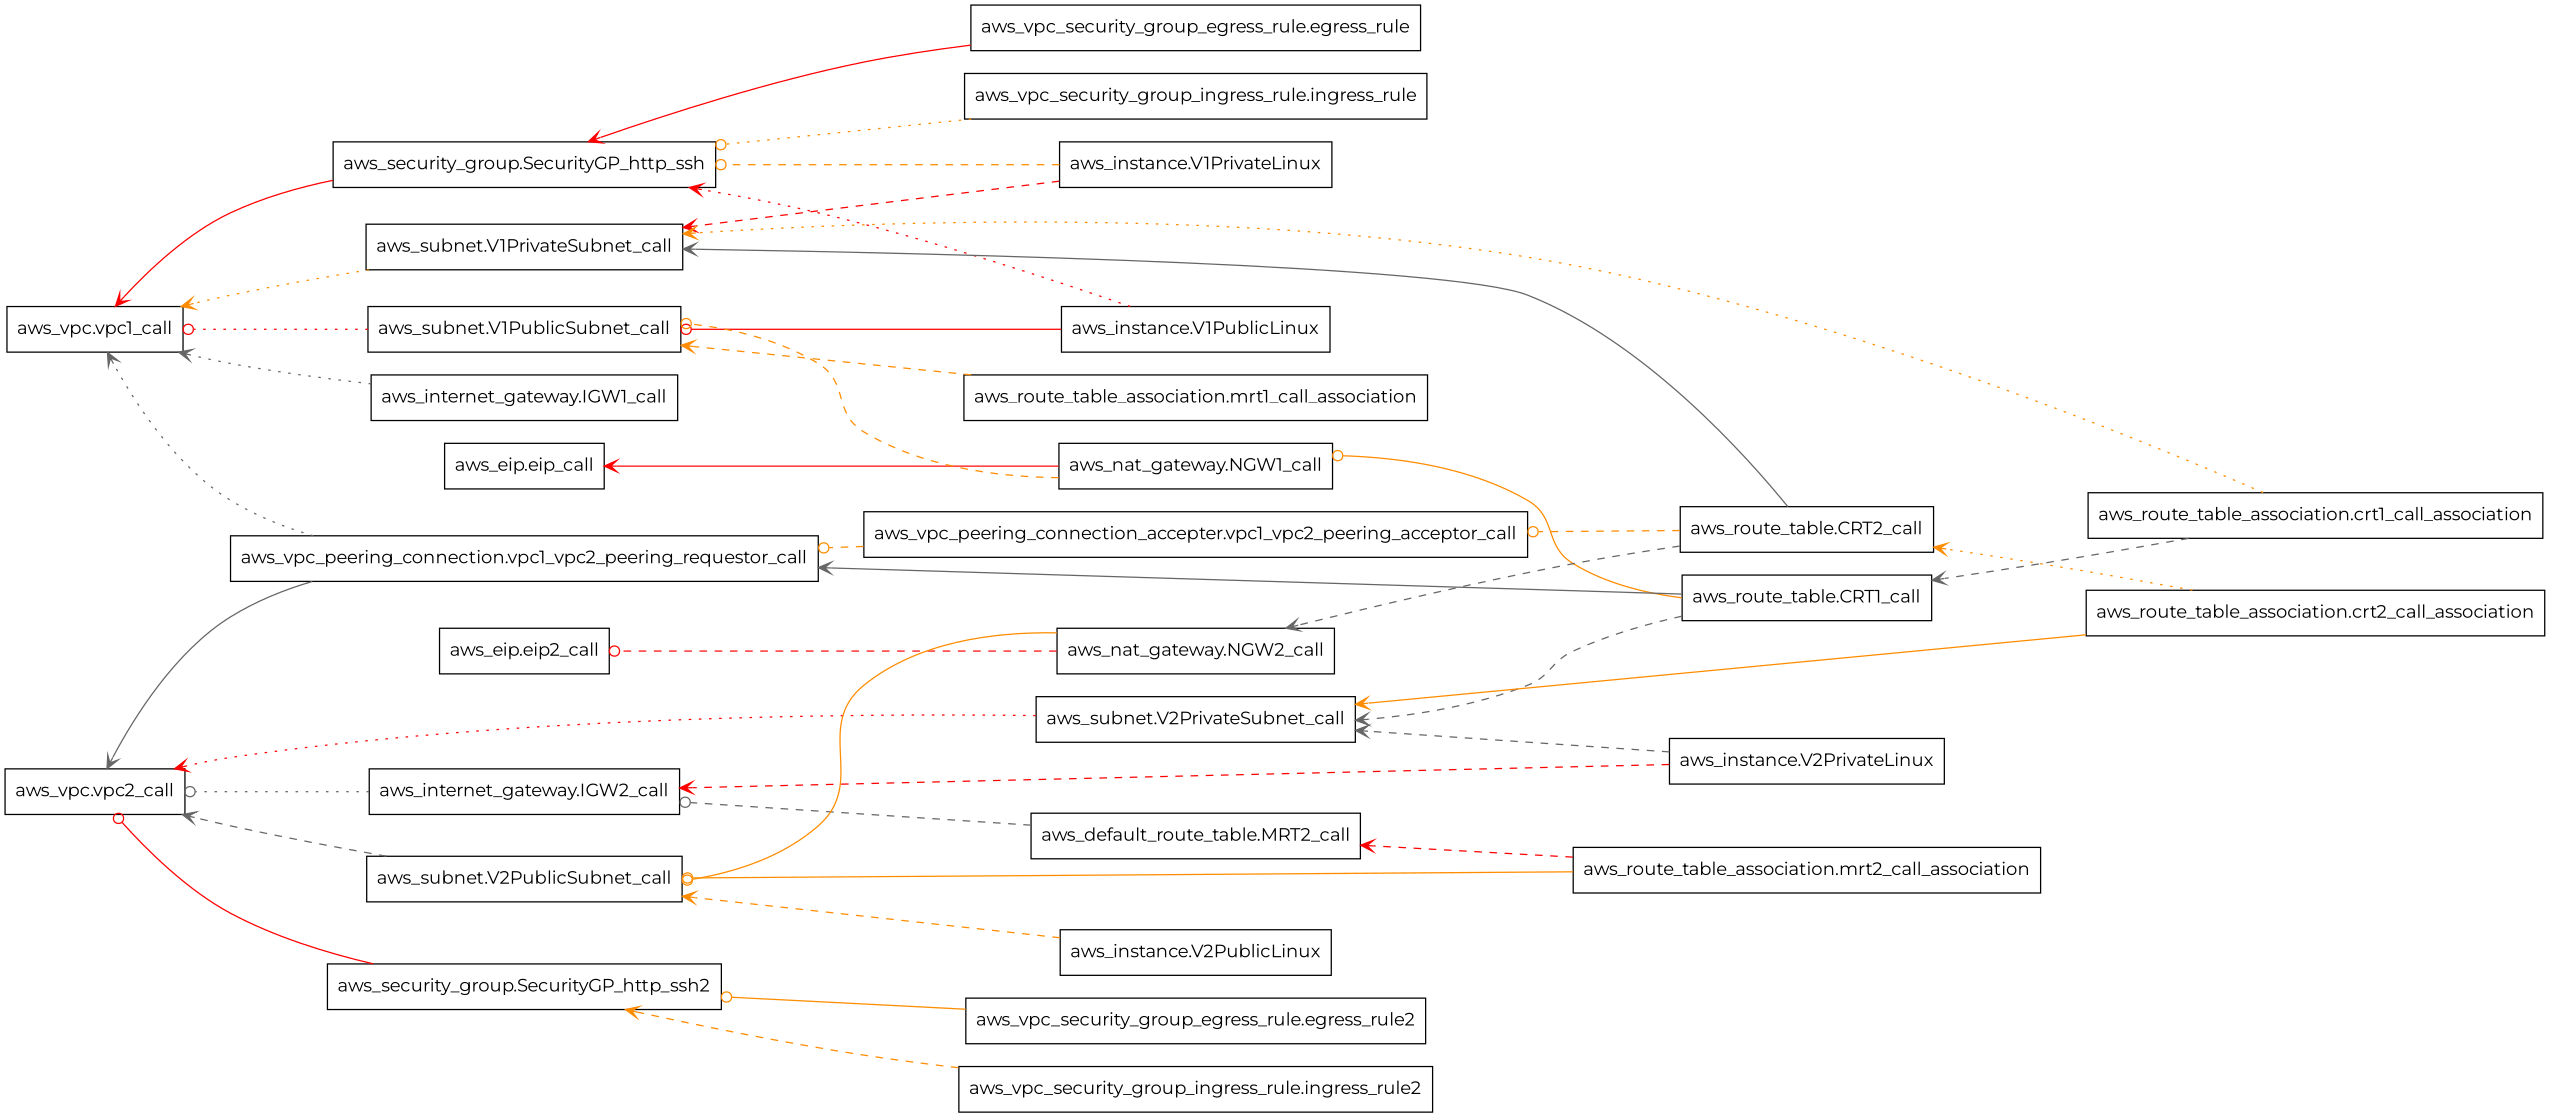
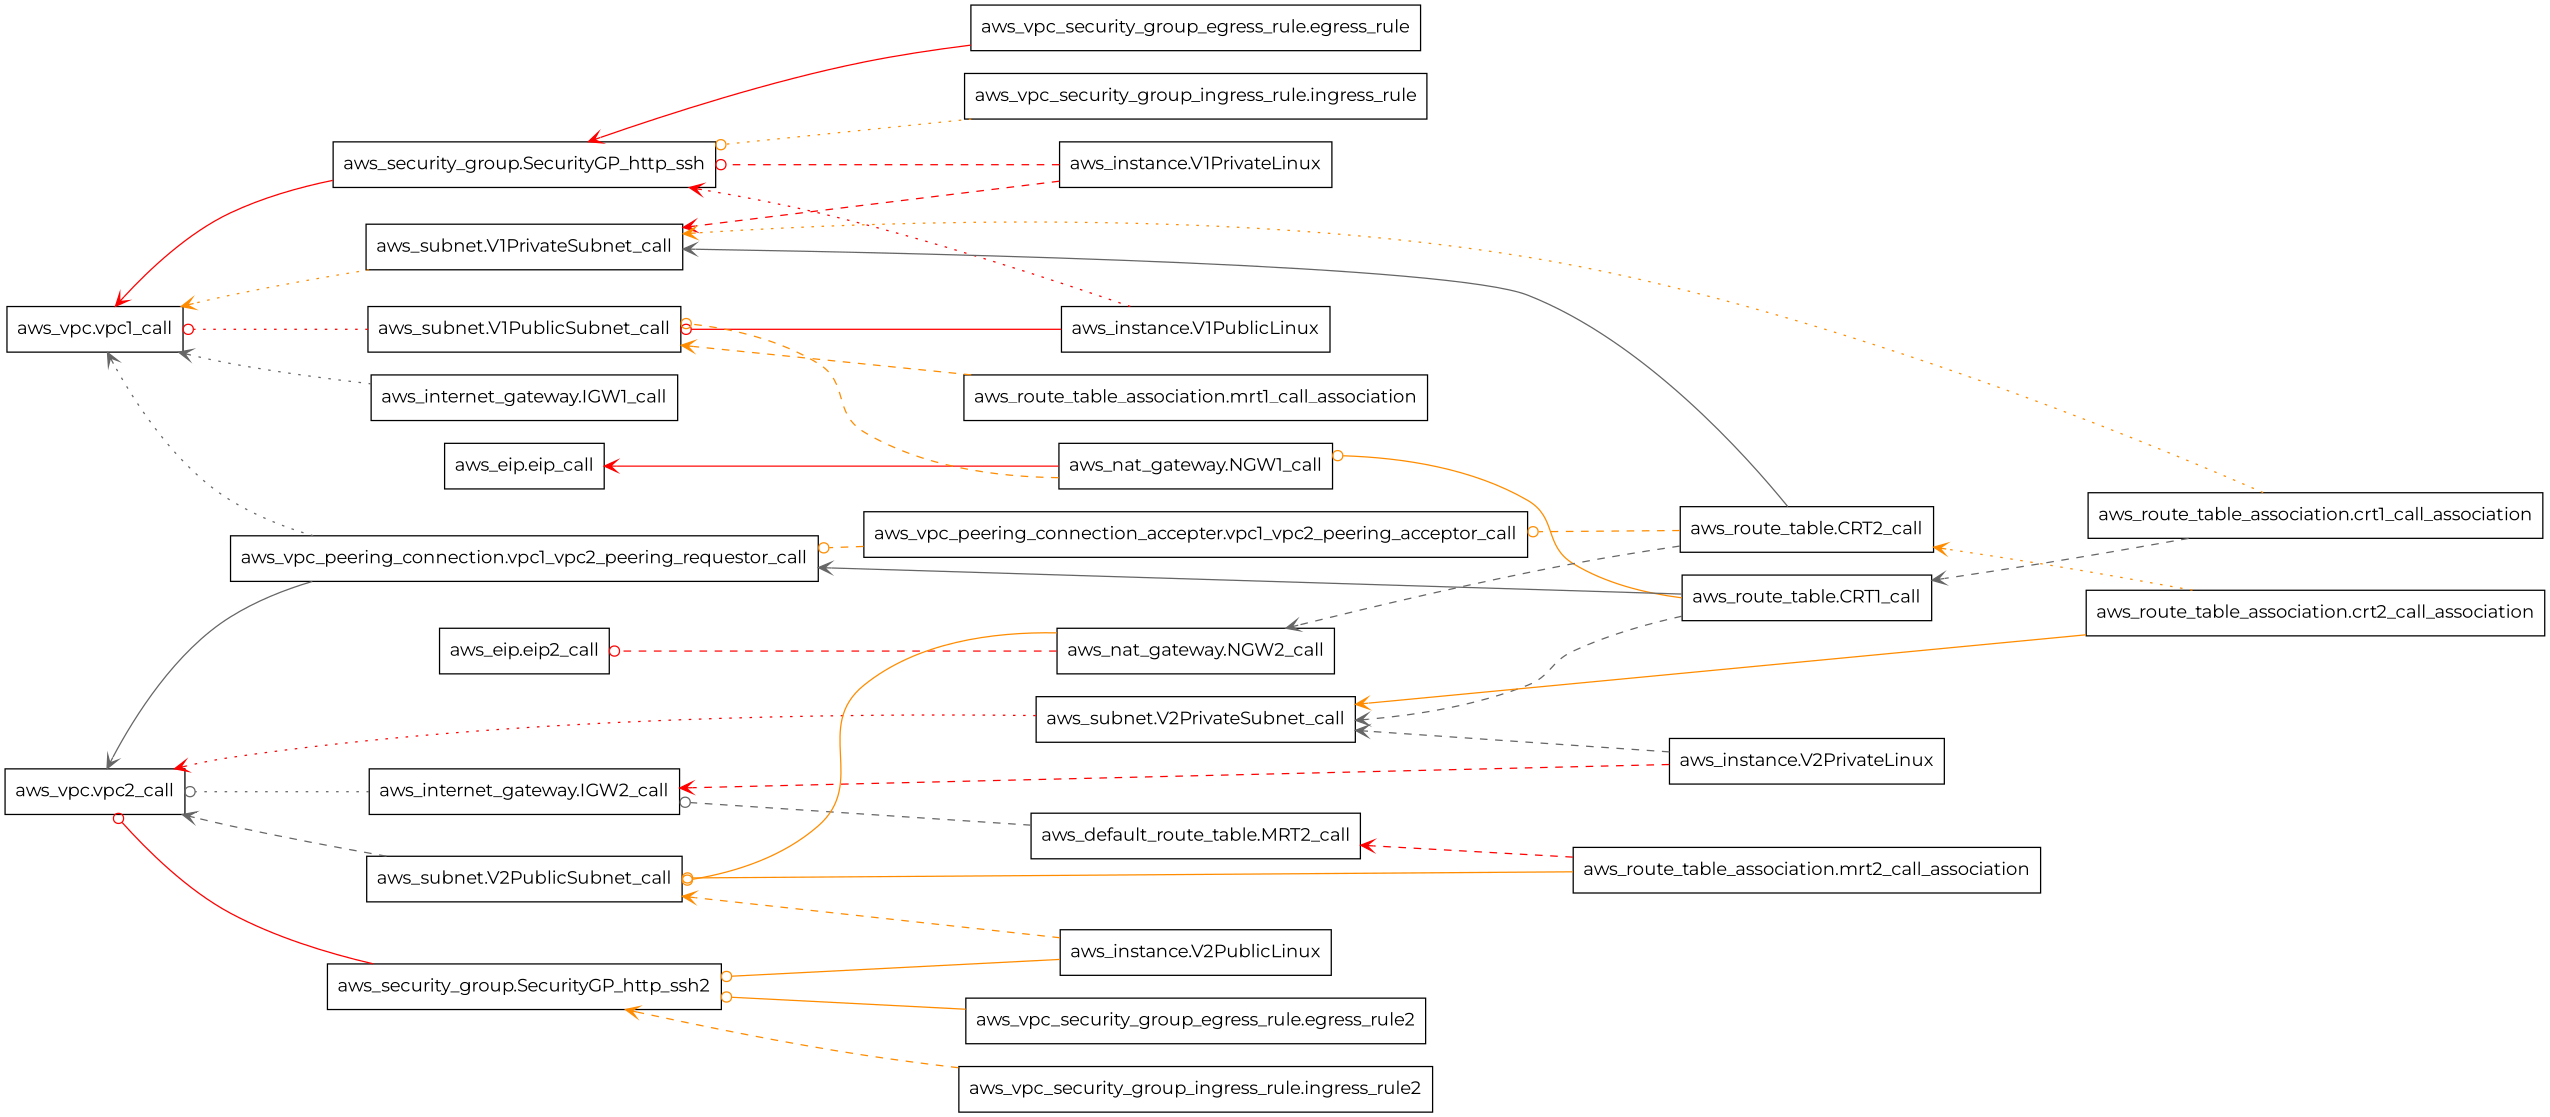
edge "aws_instance.V1PrivateLinux" -> "aws_security_group.SecurityGP_http_ssh": color darkorange -> red
edge "aws_instance.V2PublicLinux" -> "aws_security_group.SecurityGP_http_ssh2": added
